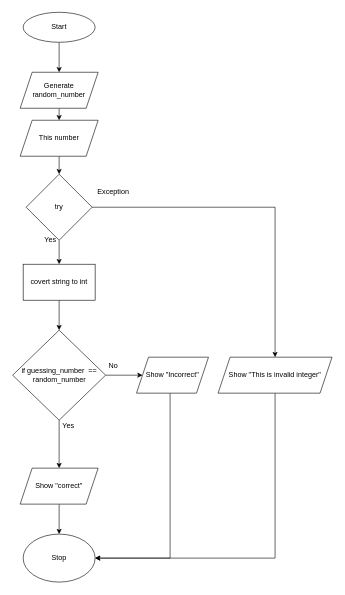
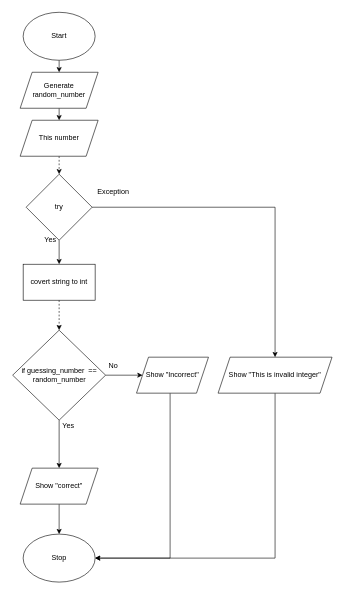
node "Start": size 72x30 -> 72x48
edge "This number" -> "try": style solid -> dashed
edge "covert string to int" -> "if guessing_number == random_number": style solid -> dashed
